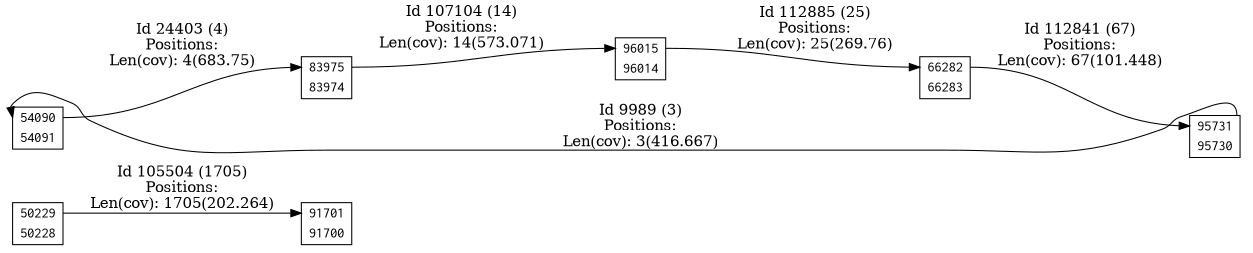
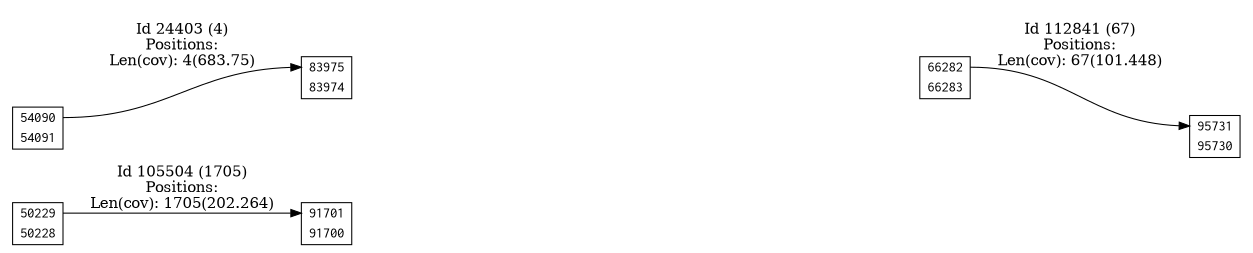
node "96015": removed
edge "95731" -> "54090": removed, label "Id 9989 (3) Positions: Len(cov): 3(416.667)"
